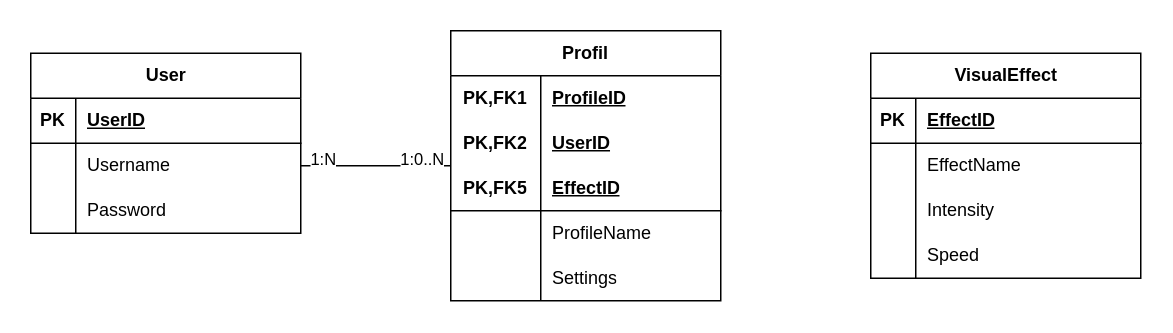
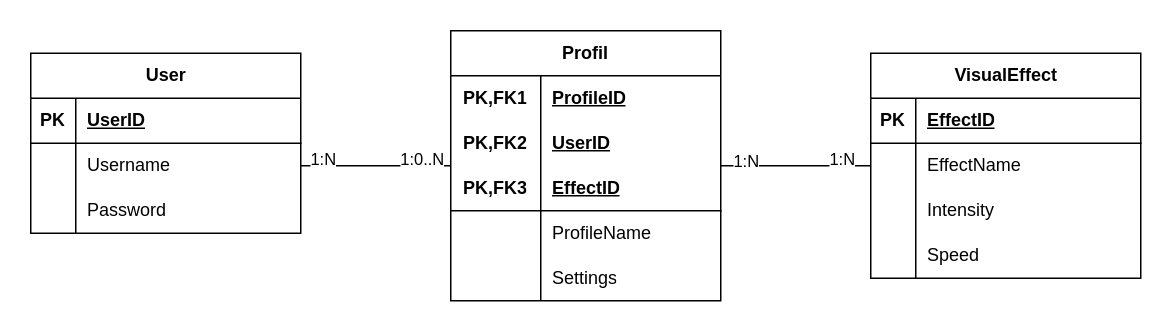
edge "Profil" -- "VisualEffect": added, labels "1:N", "1:N"
node "PK,FK5": label "PK,FK5" -> "PK,FK3"
